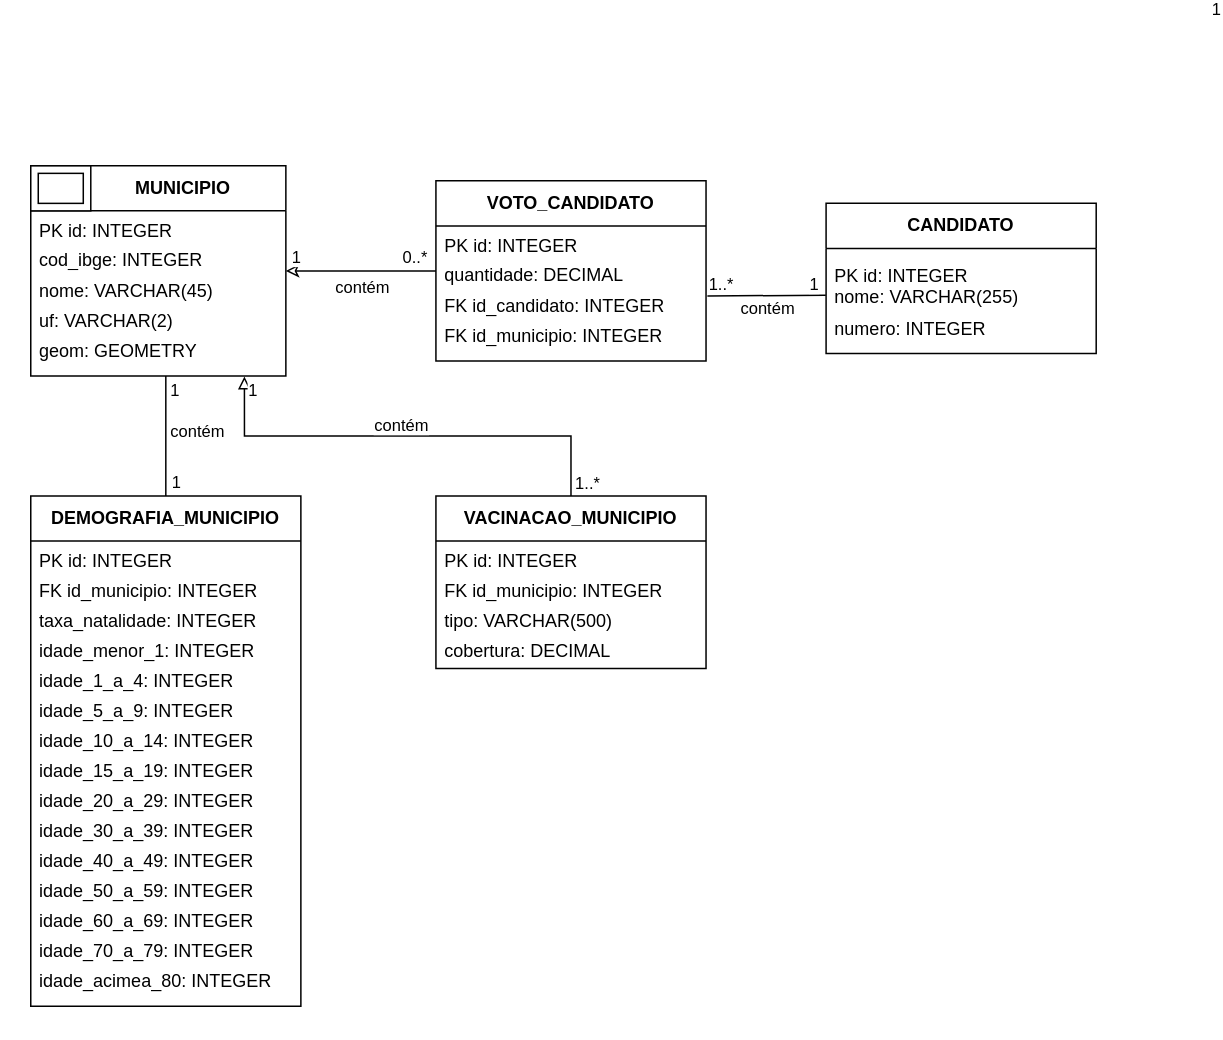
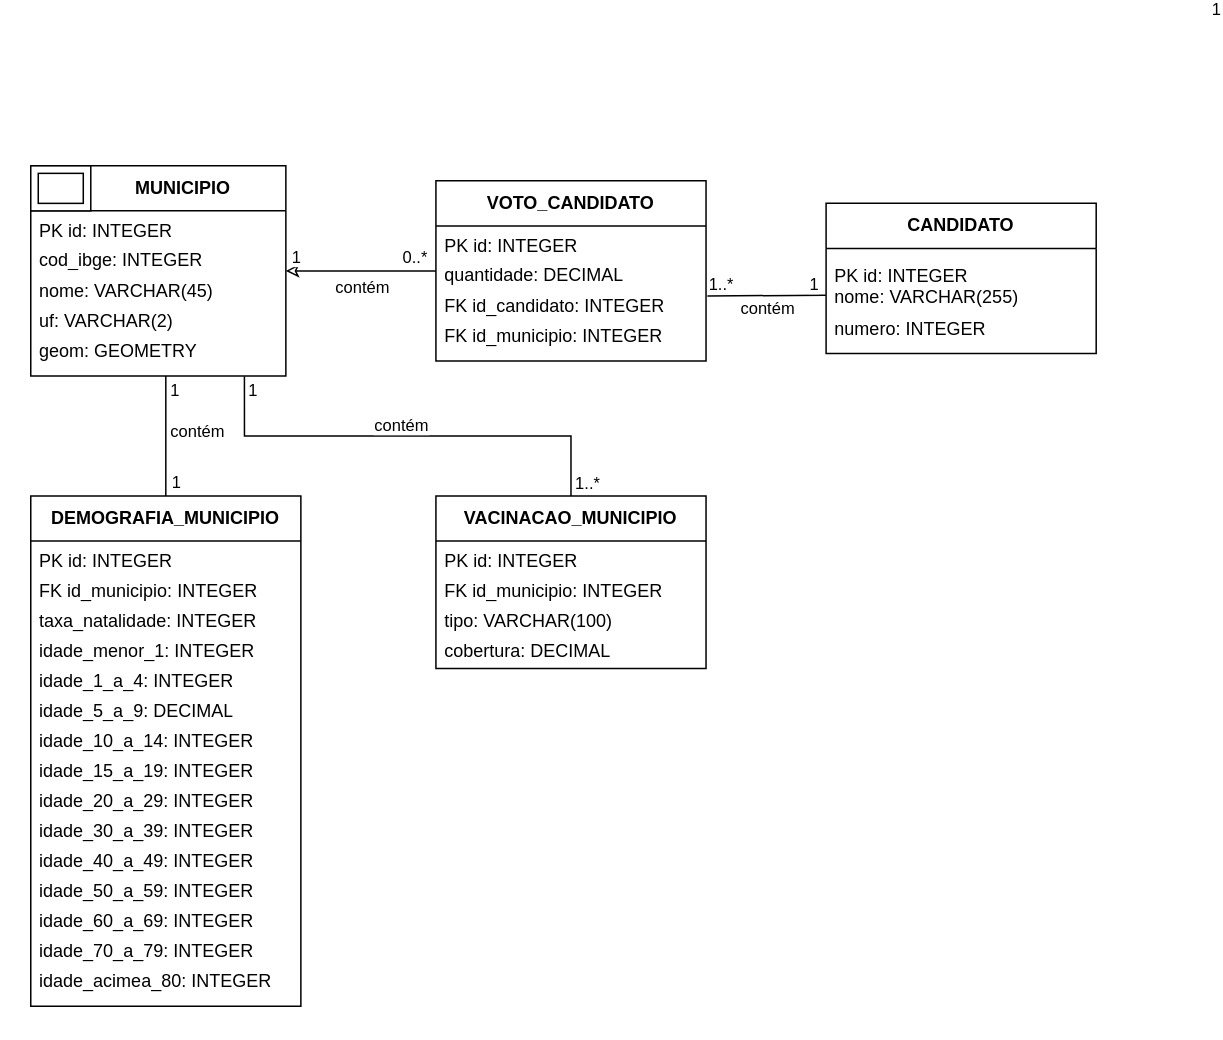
edge "VACINACAO_MUNICIPIO" -> "geom: GEOMETRY": arrowhead block -> none
node "tipo: VARCHAR(500)": label "tipo: VARCHAR(500)" -> "tipo: VARCHAR(100)"
node "idade_5_a_9: INTEGER": label "idade_5_a_9: INTEGER" -> "idade_5_a_9: DECIMAL"
